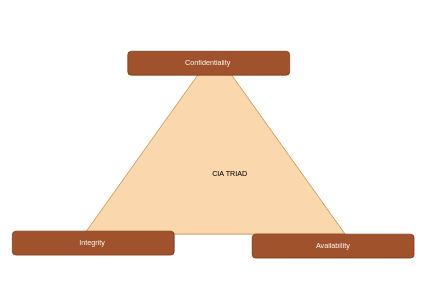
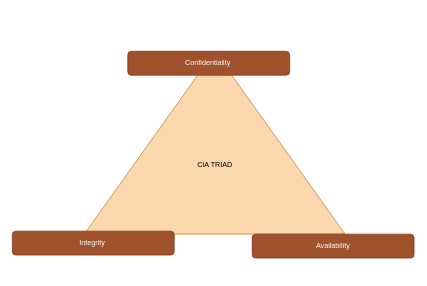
node "CIA TRIAD": moved (230, 174) -> (215, 165)
